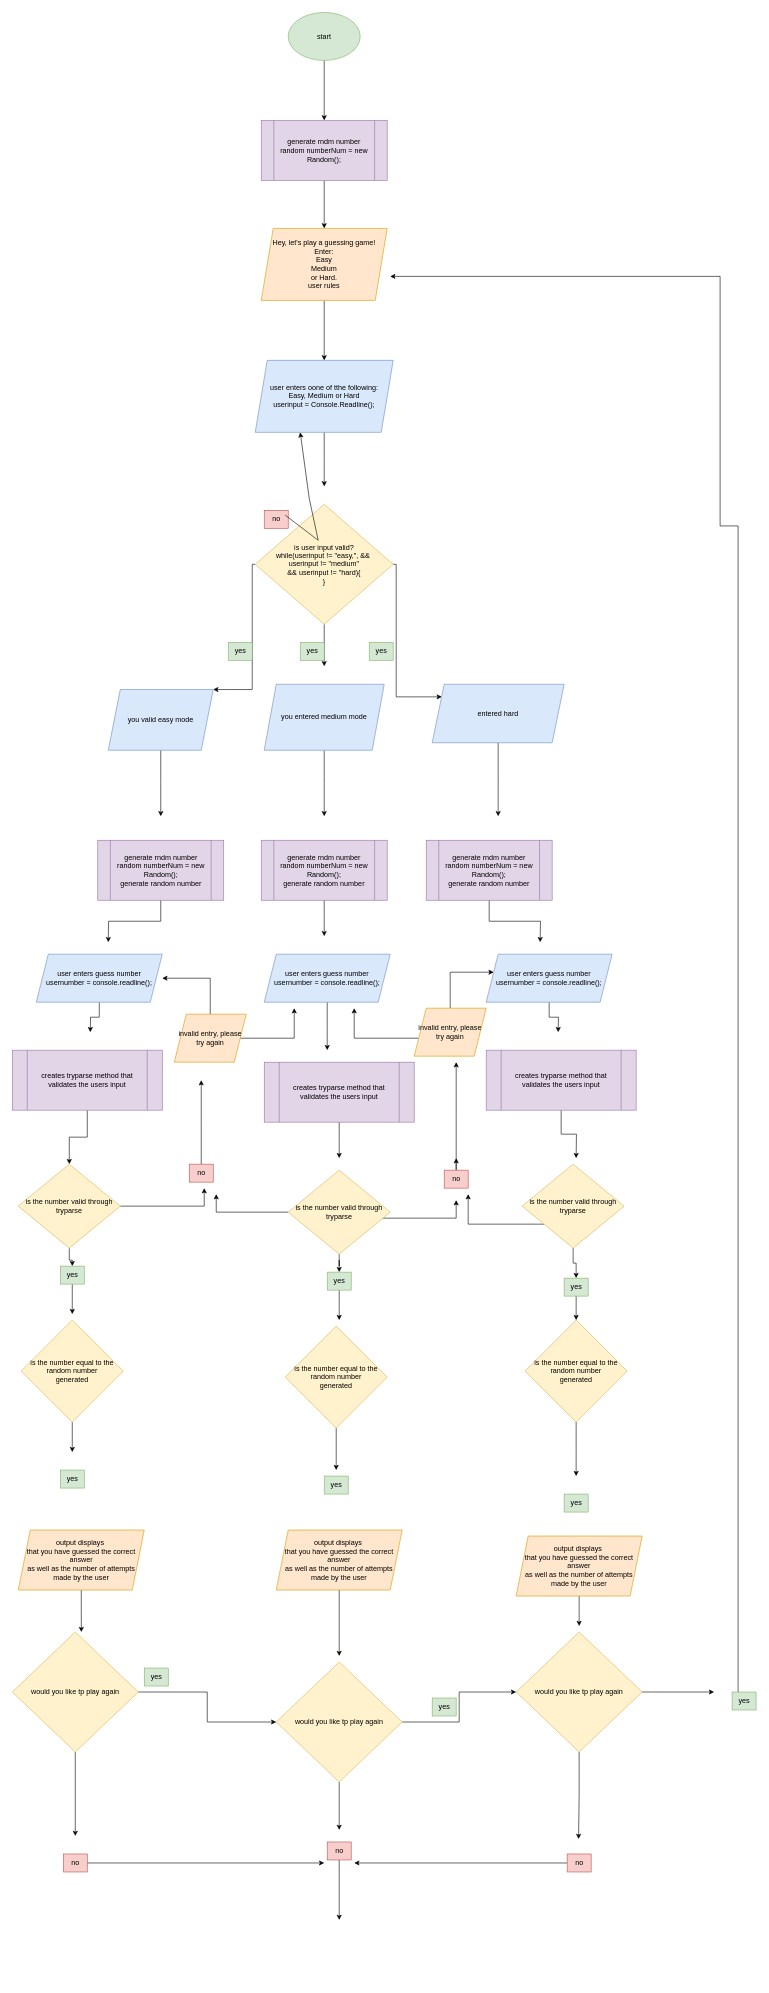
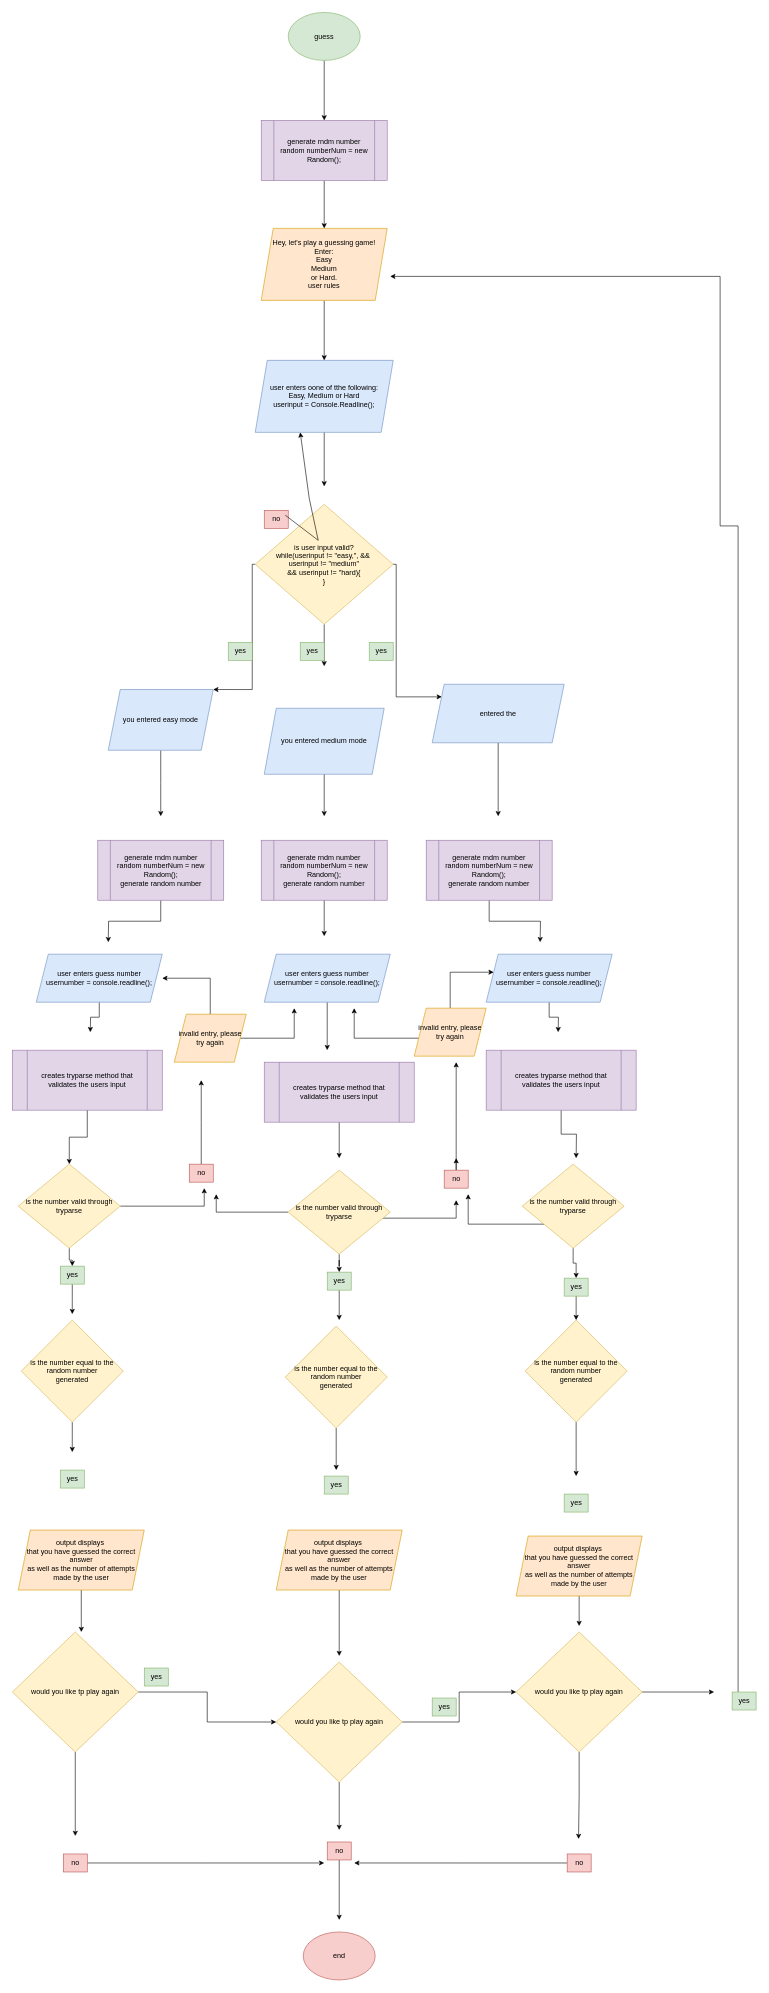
node "start": label "start" -> "guess"
node "entered hard": label "entered hard" -> "entered the"
node "you entered medium mode": moved (324, 717) -> (324, 741)
node "you valid easy mode": label "you valid easy mode" -> "you entered easy mode"
node "end": added
